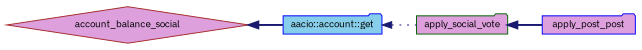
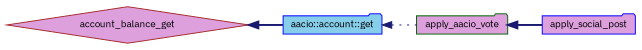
node "account_balance_social": label "account_balance_social" -> "account_balance_get"
node "apply_social_vote": label "apply_social_vote" -> "apply_aacio_vote"
node "apply_post_post": label "apply_post_post" -> "apply_social_post"
